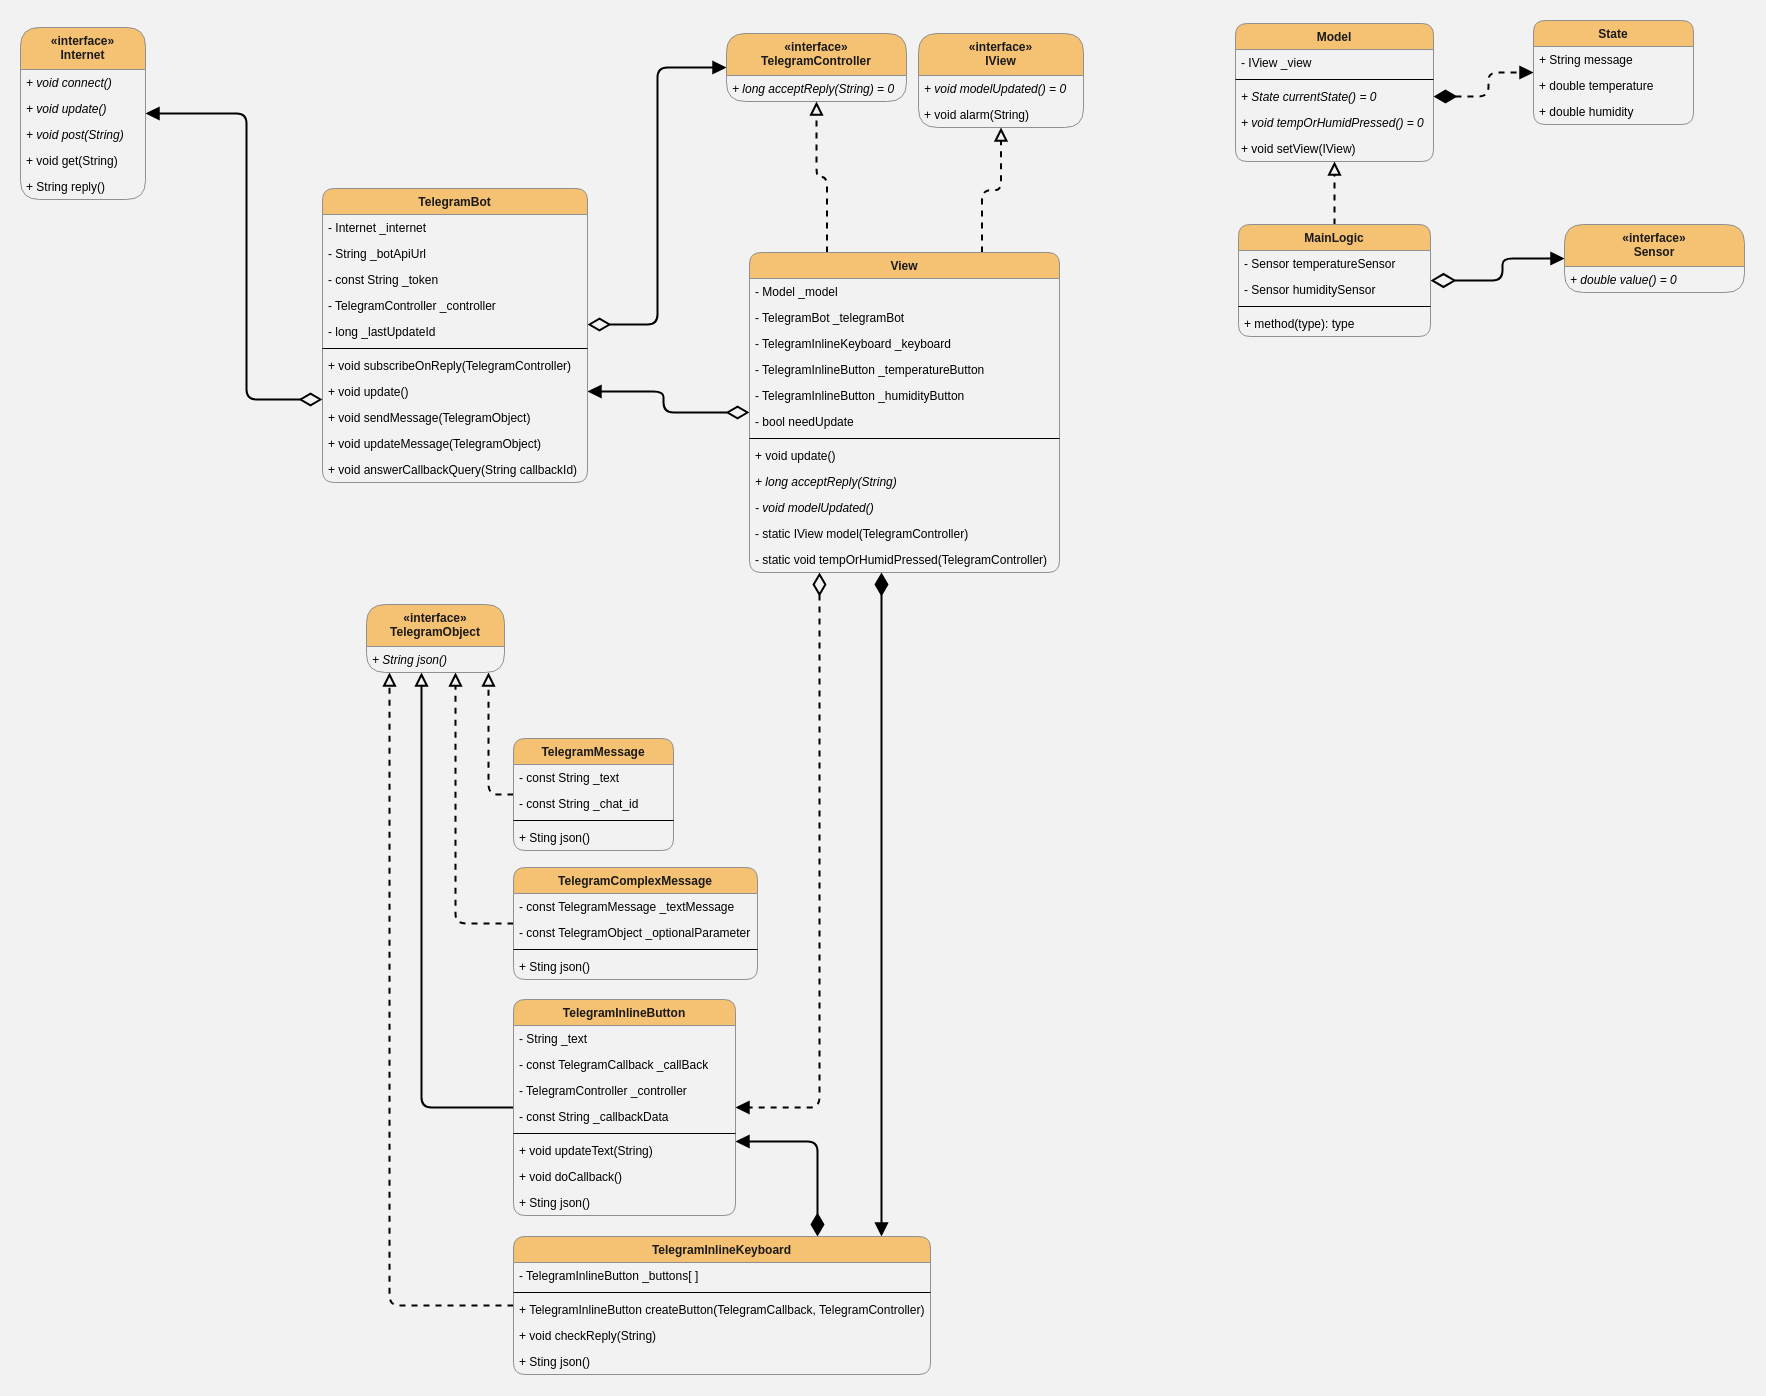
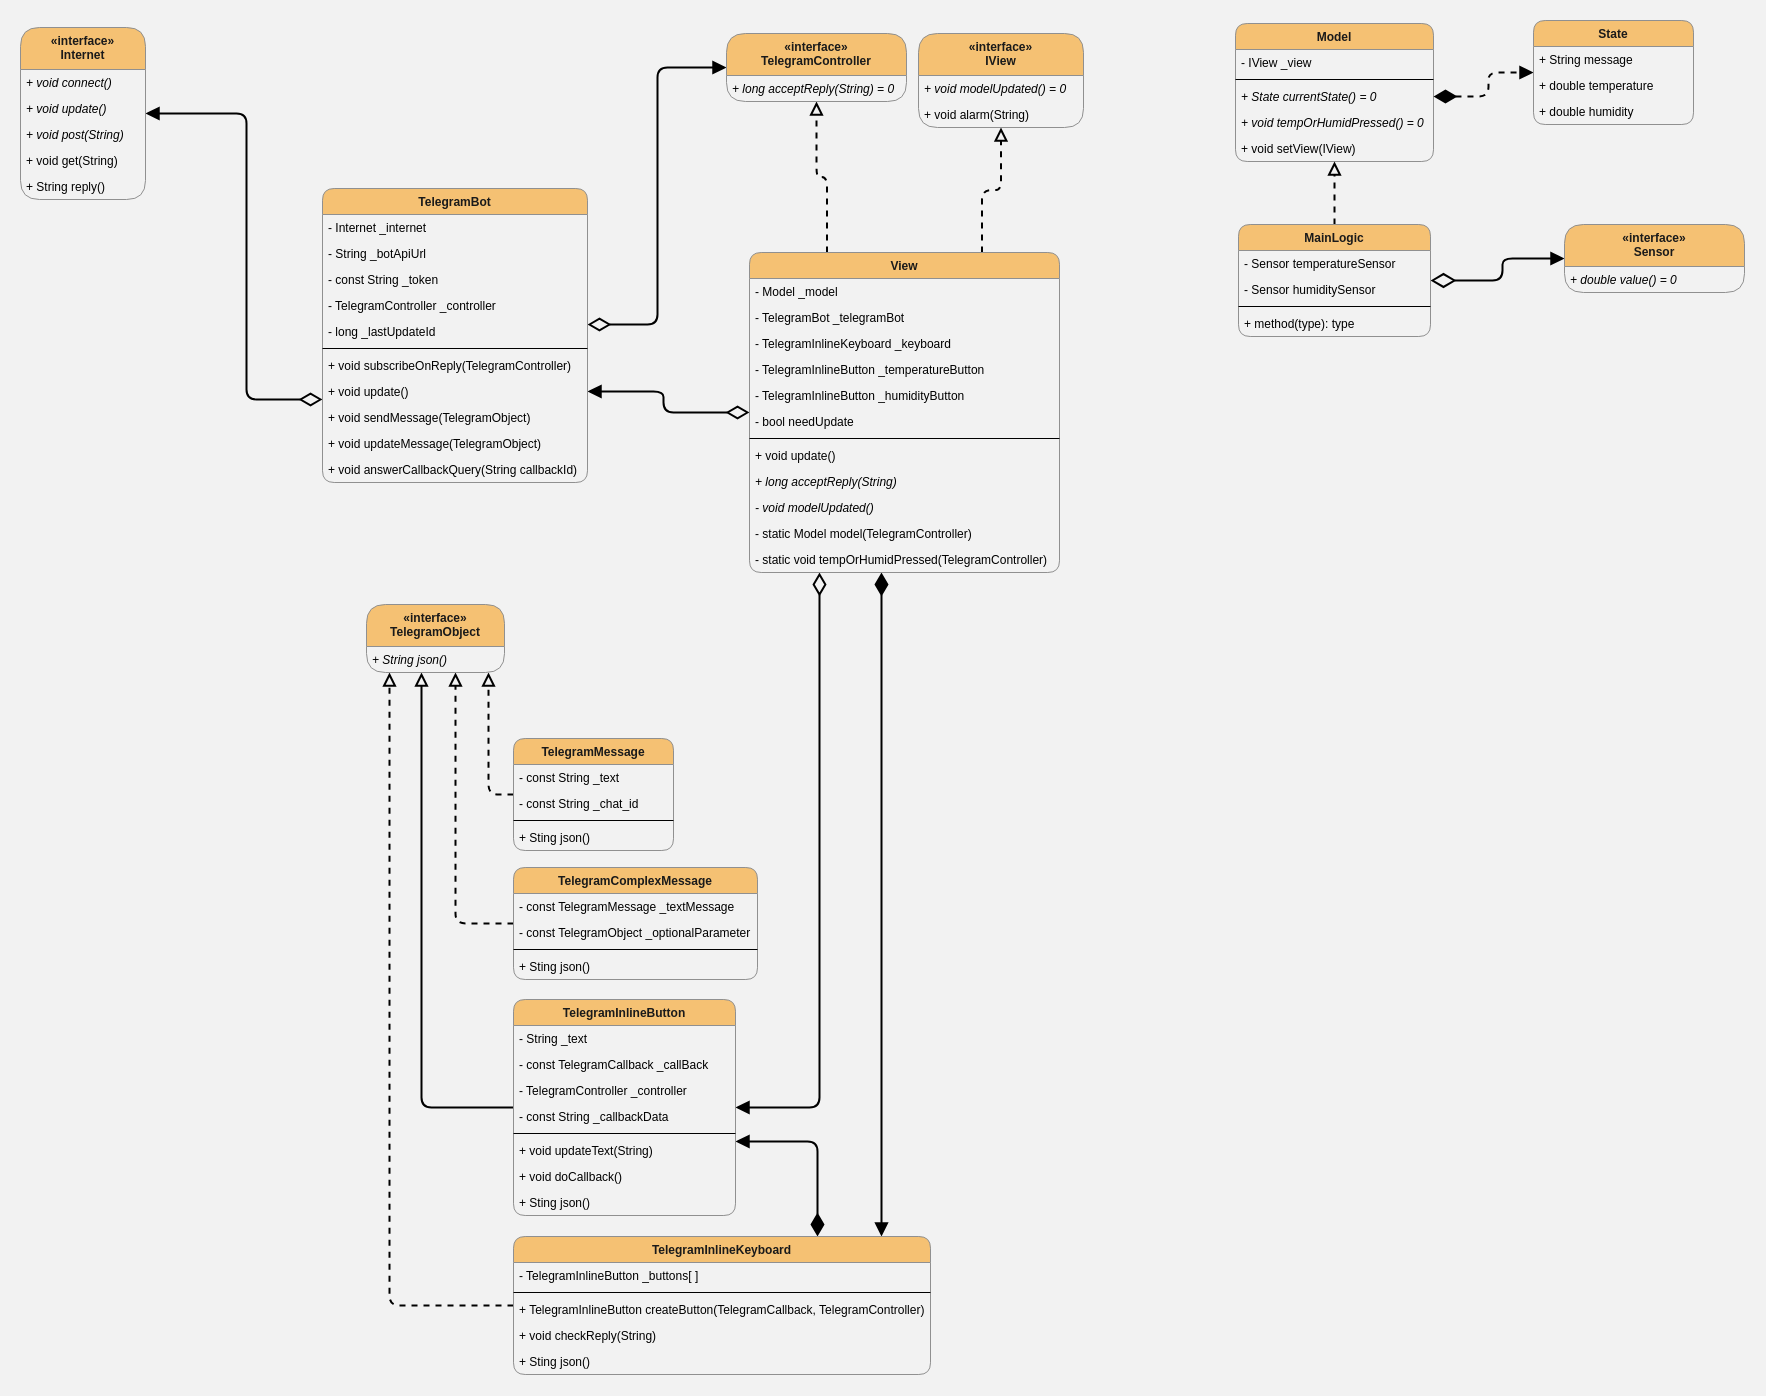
node "- static IView model(TelegramController)": label "- static IView model(TelegramController)" -> "- static Model model(TelegramController)"
edge "View" -- "TelegramInlineButton": style dashed -> solid
